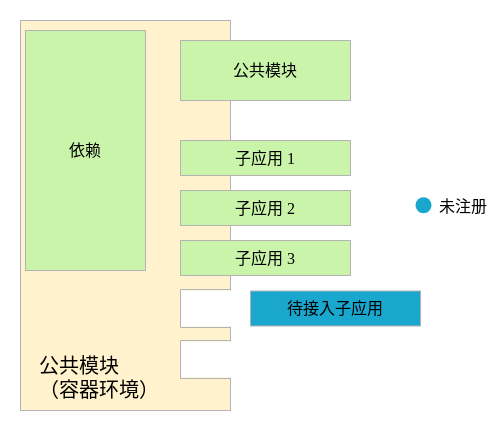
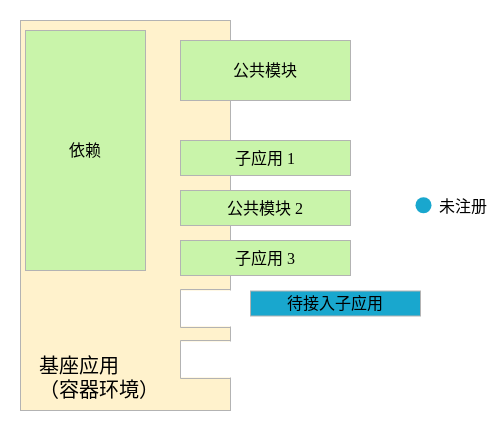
node "子应用 2": label "子应用 2" -> "公共模块 2"
node "待接入子应用": size 170x35 -> 170x25
node "公共模块 （容器环境）": label "公共模块 （容器环境）" -> "基座应用 （容器环境）"
